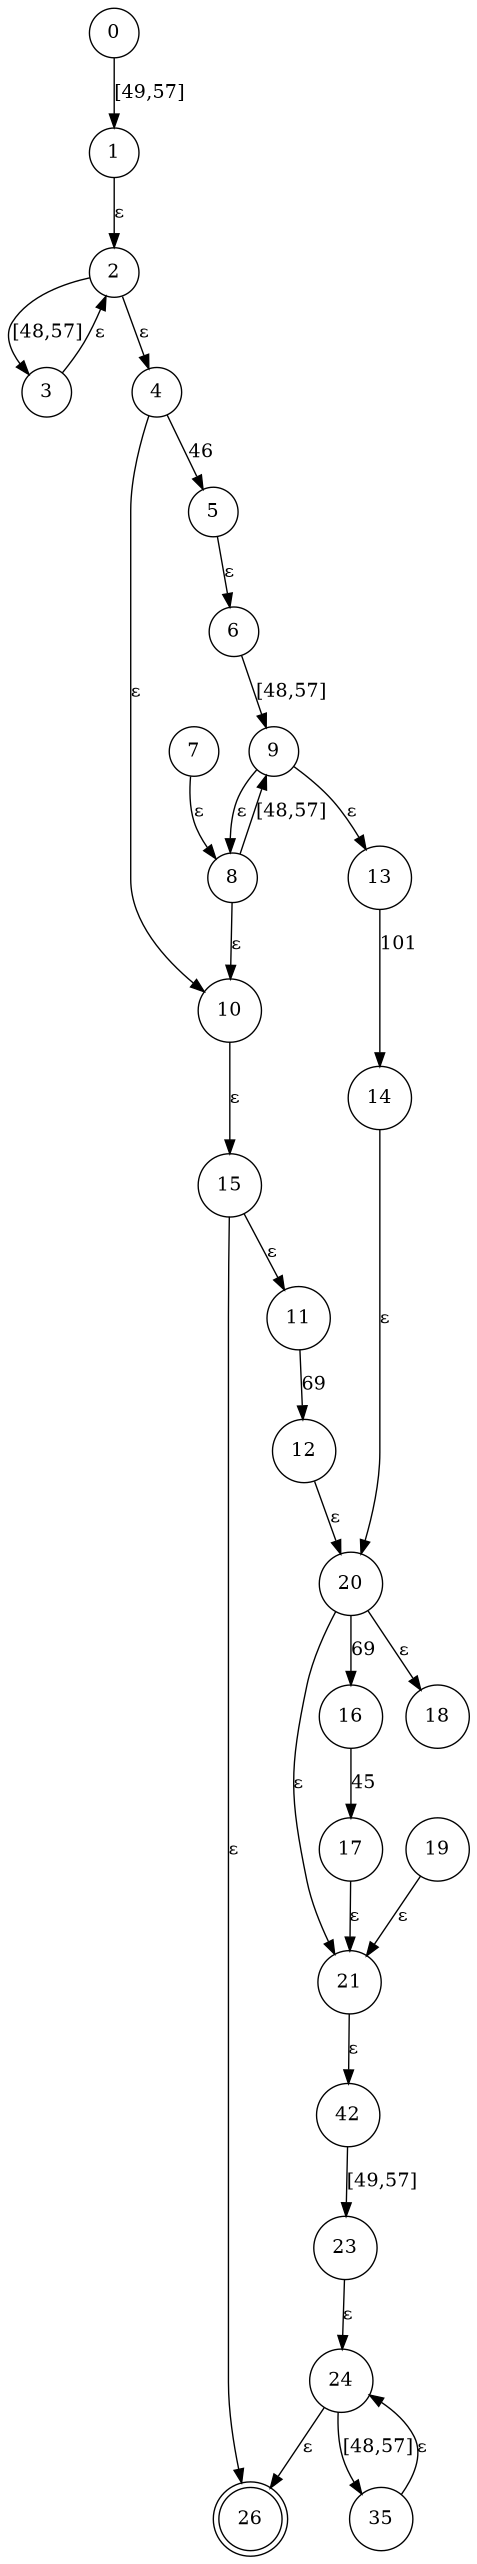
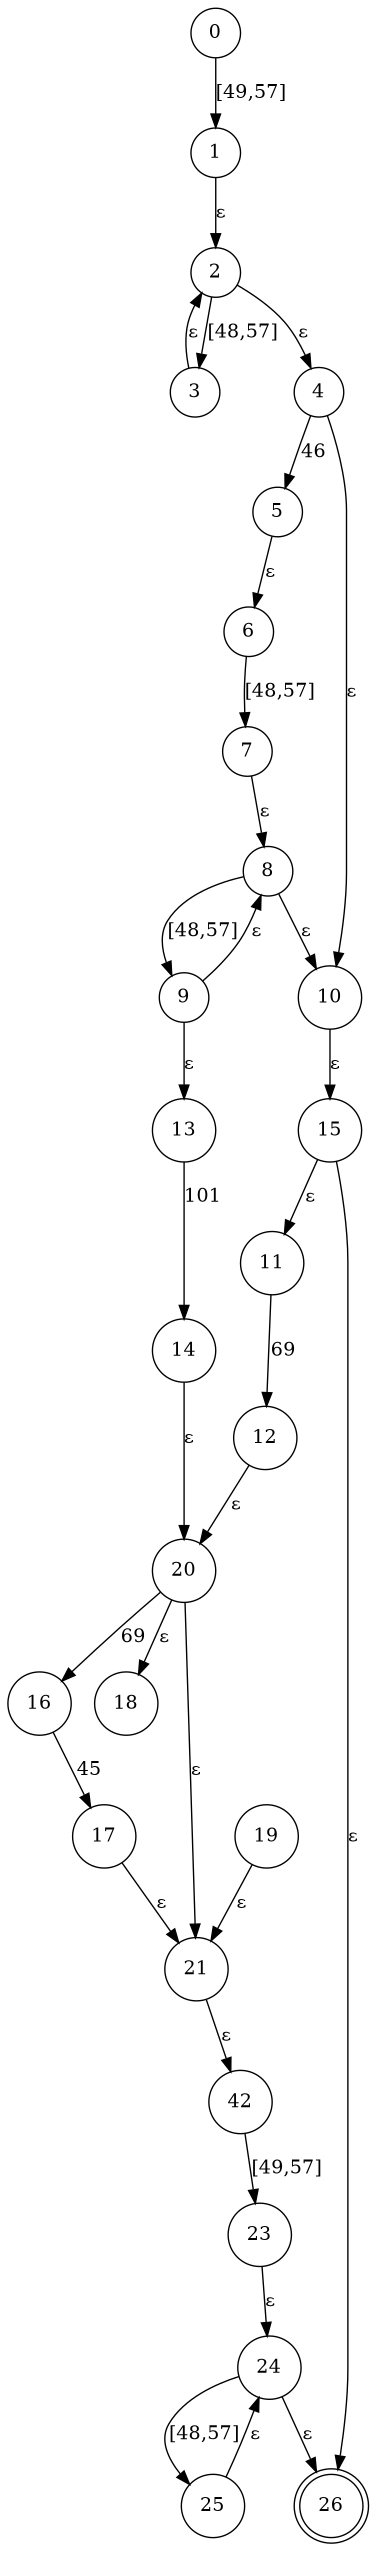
edge "6" -> "9": now "6" -> "7"
node "35": label "35" -> "25"
